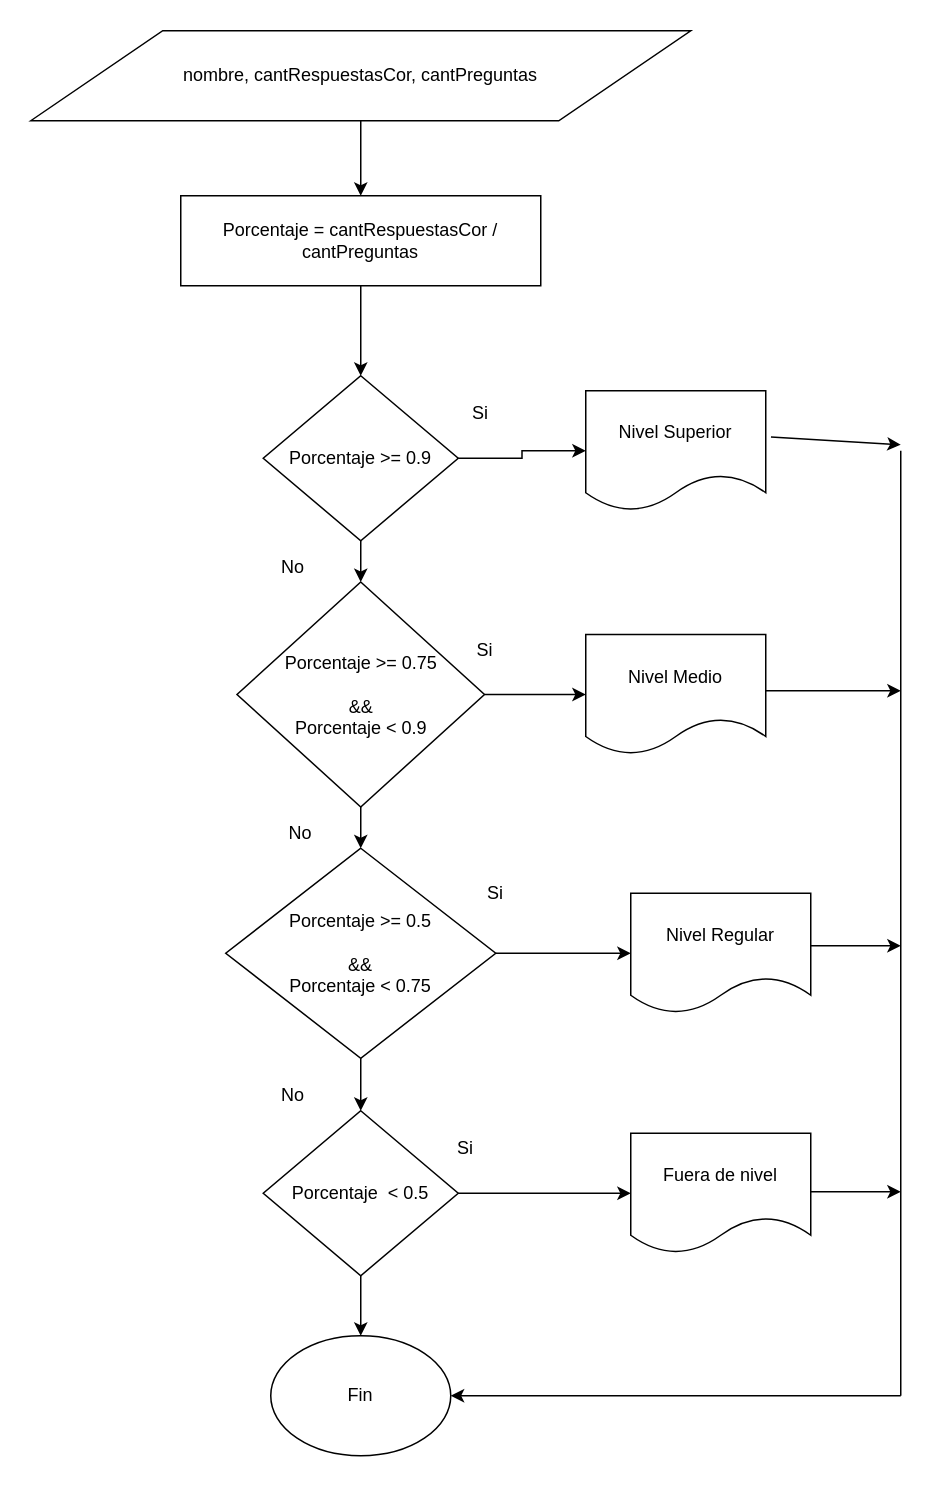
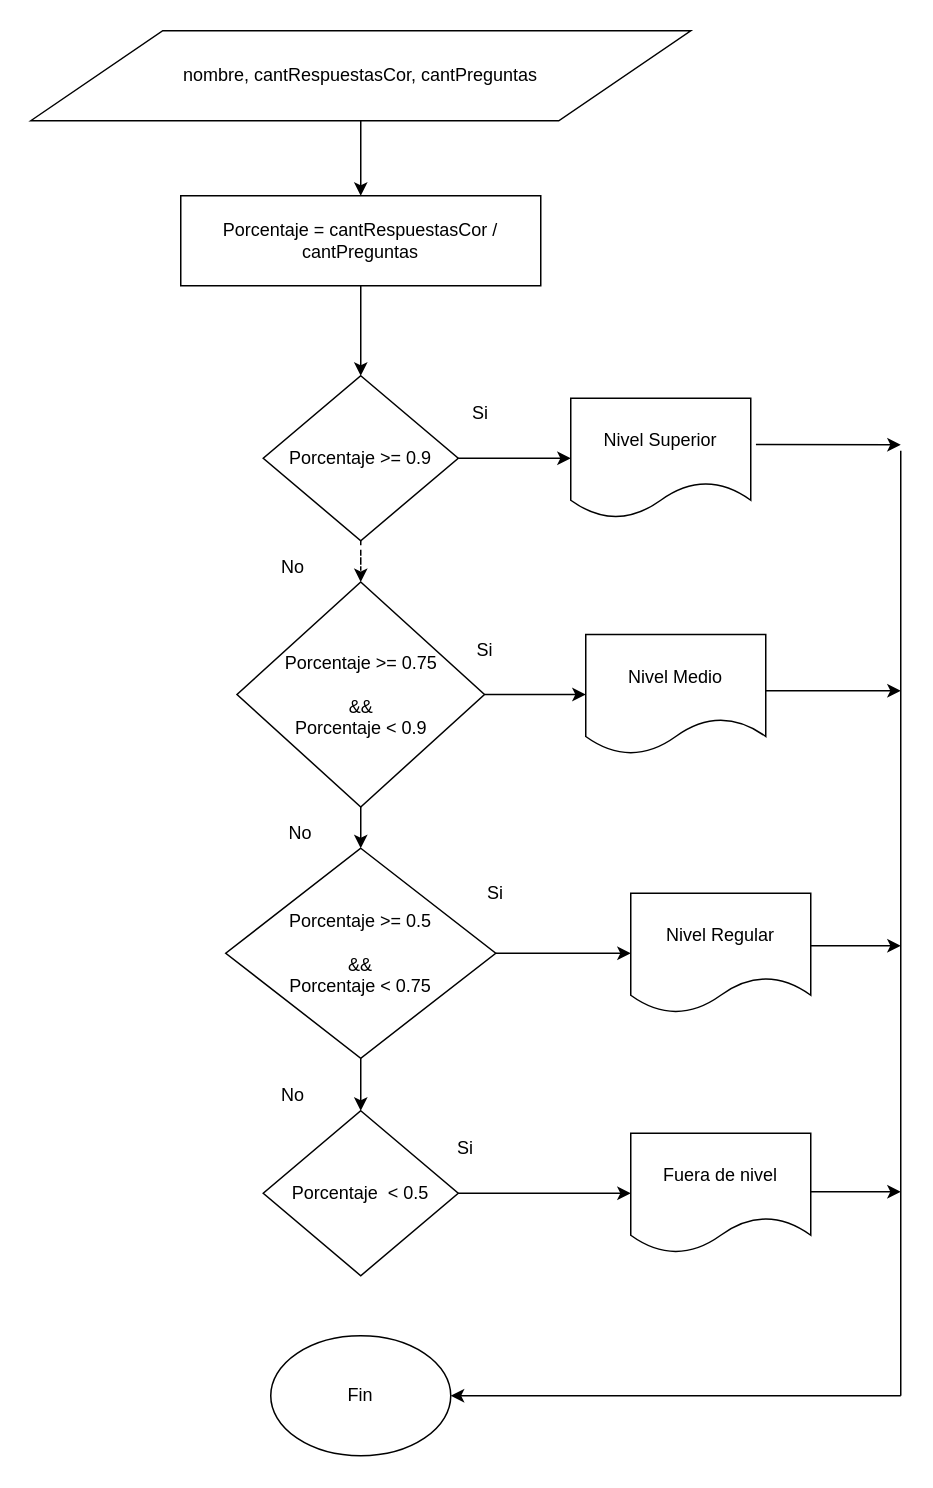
node "Nivel Superior": moved (676, 451) -> (661, 458)
edge "Porcentaje >= 0.9" -> "Porcentaje >= 0.75 && Porcentaje < 0.9": style solid -> dashed
edge "Porcentaje < 0.5" -> "Fin": removed
